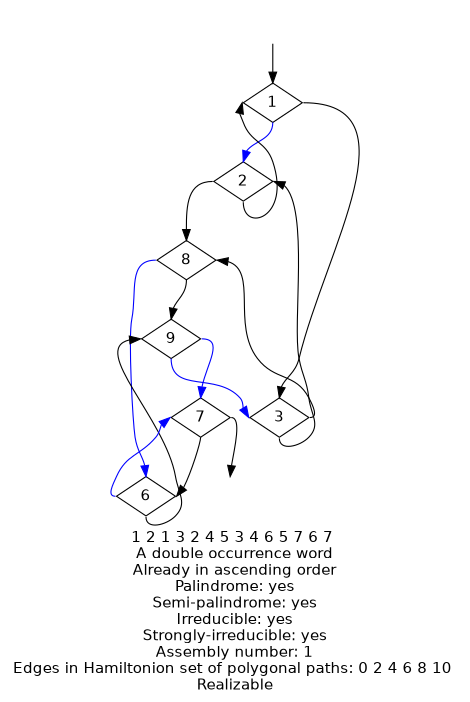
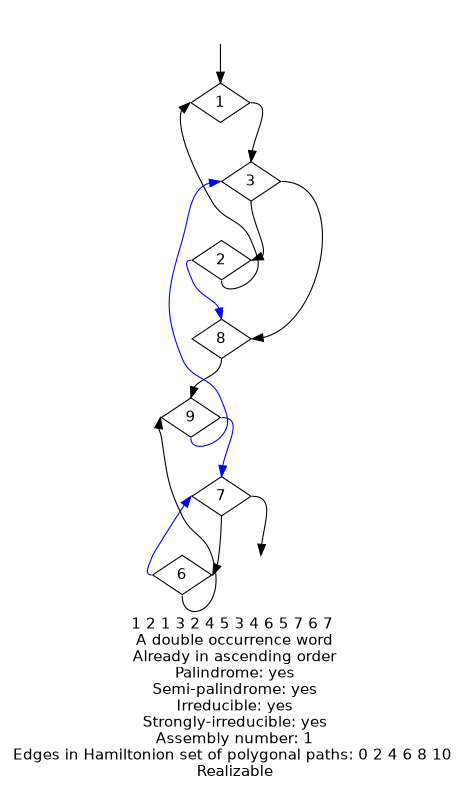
edge "1" -> "2": removed
edge "2" -> "8": color black -> blue
edge "8" -> "6": removed
